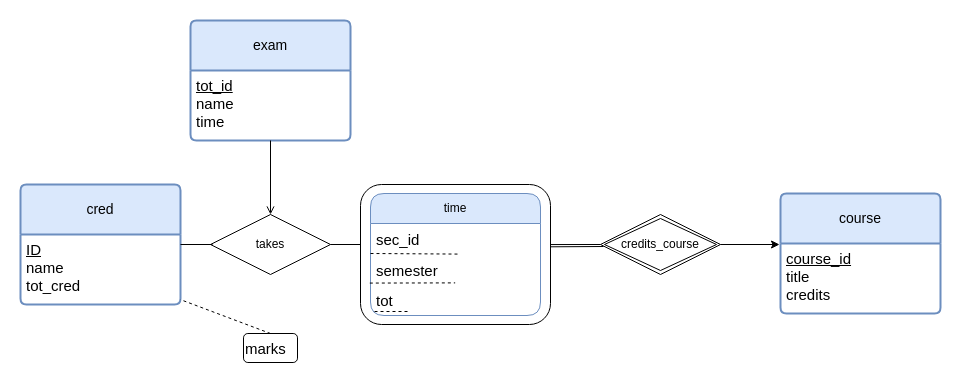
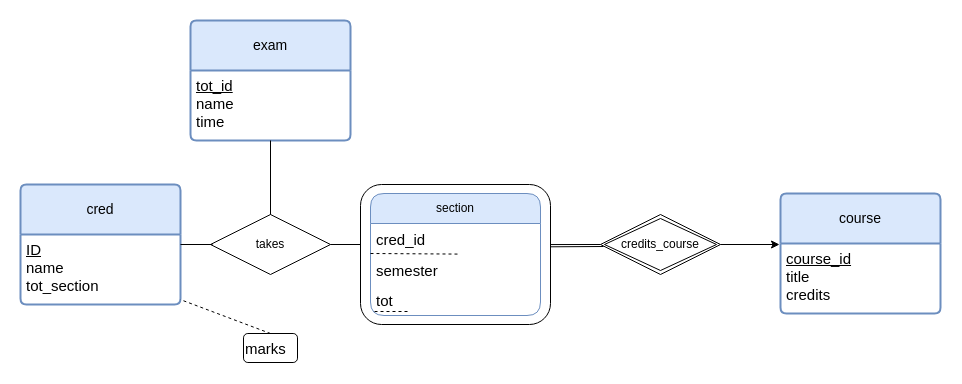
edge "tot_id name time" -> "takes": arrowhead open -> none
node "time": label "time" -> "section"
node "sec_id": label "sec_id" -> "cred_id"
node "ID name tot_cred": label "ID name tot_cred" -> "ID name tot_section"
edge "semester" -- "tot": removed
